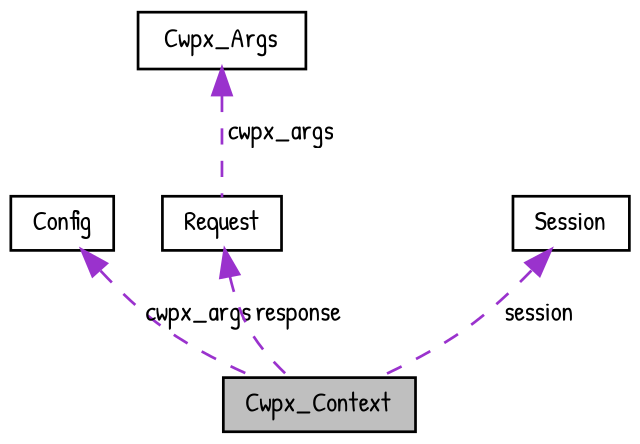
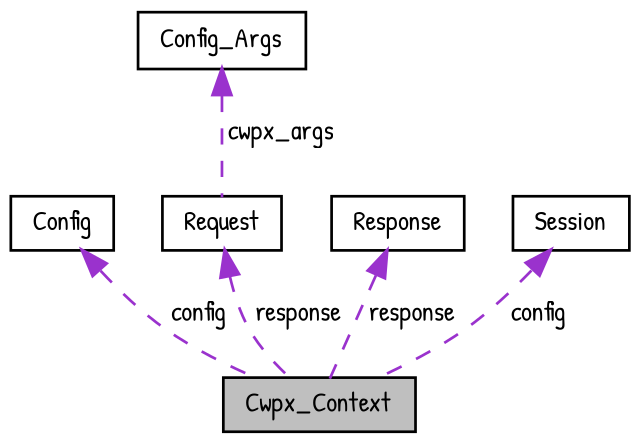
node "Cwpx_Args": label "Cwpx_Args" -> "Config_Args"
node "Response": added
edge "Cwpx_Context" -> "Config": label " cwpx_args" -> " config"
edge "Cwpx_Context" -> "Session": label " session" -> " config"
